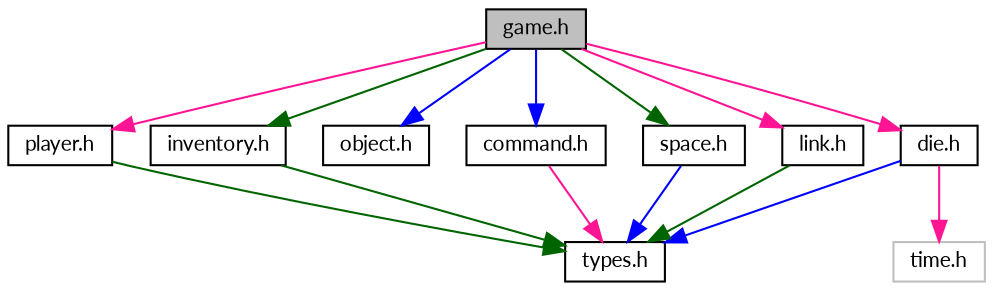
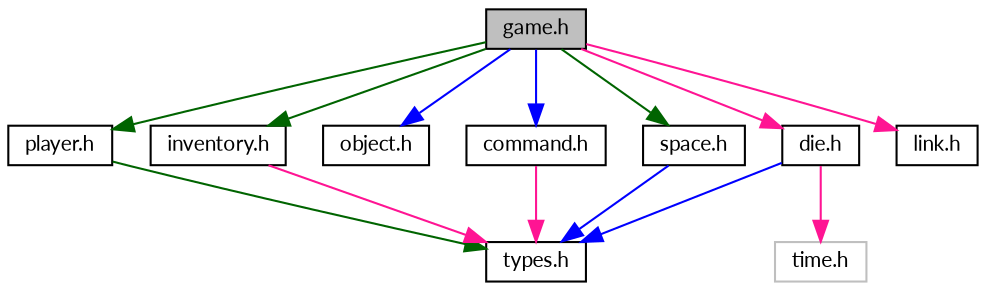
edge "game.h" -> "player.h": color deeppink -> darkgreen
edge "link.h" -> "types.h": removed
edge "inventory.h" -> "types.h": color darkgreen -> deeppink
